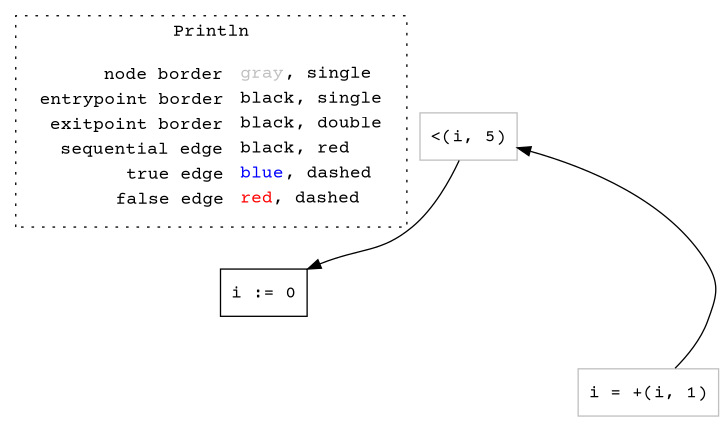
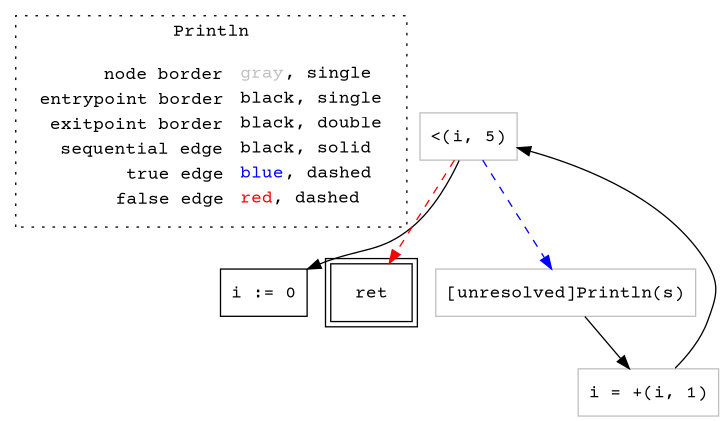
node "node border": text ", red" -> ", solid"
node "ret": added
node "[unresolved]Println(s)": added
